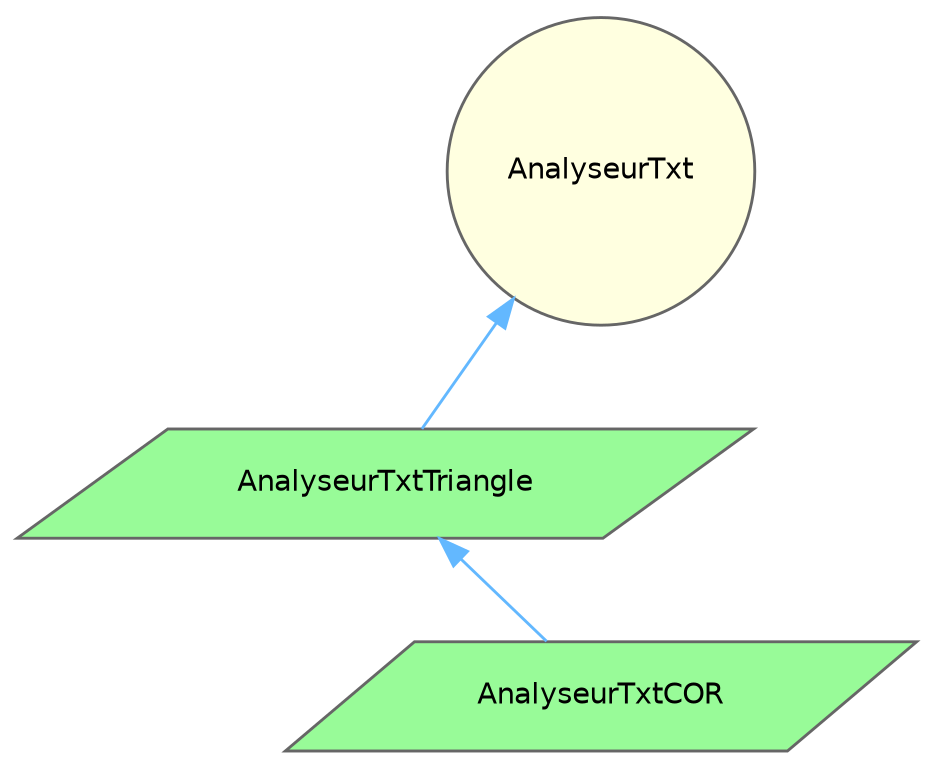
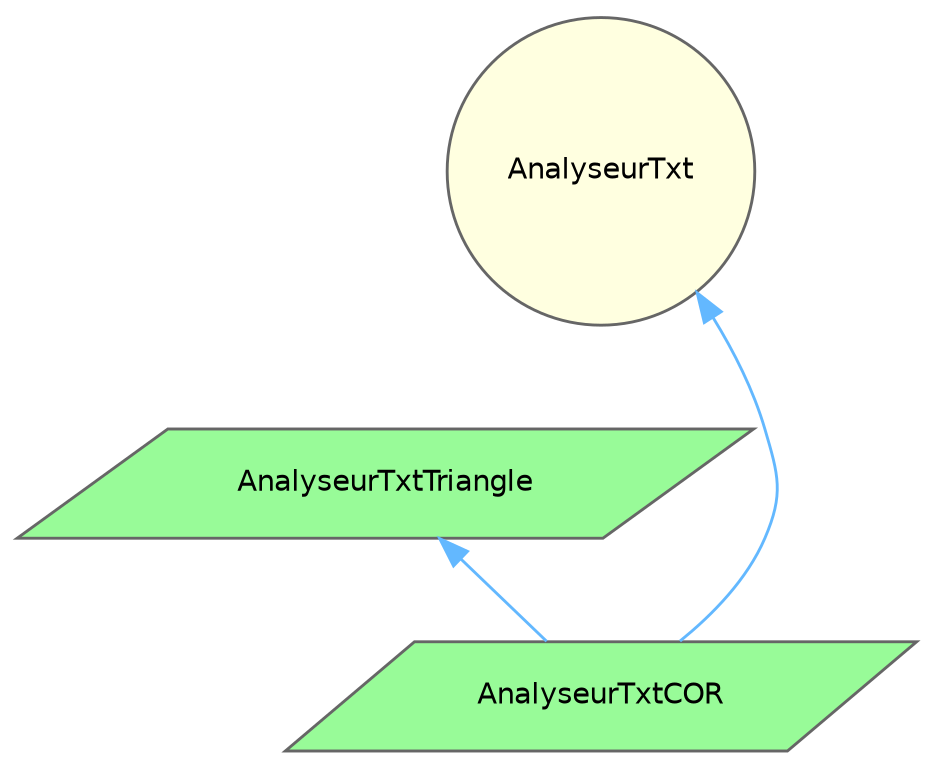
edge "AnalyseurTxtTriangle" -> "AnalyseurTxt": now "AnalyseurTxtCOR" -> "AnalyseurTxt"
